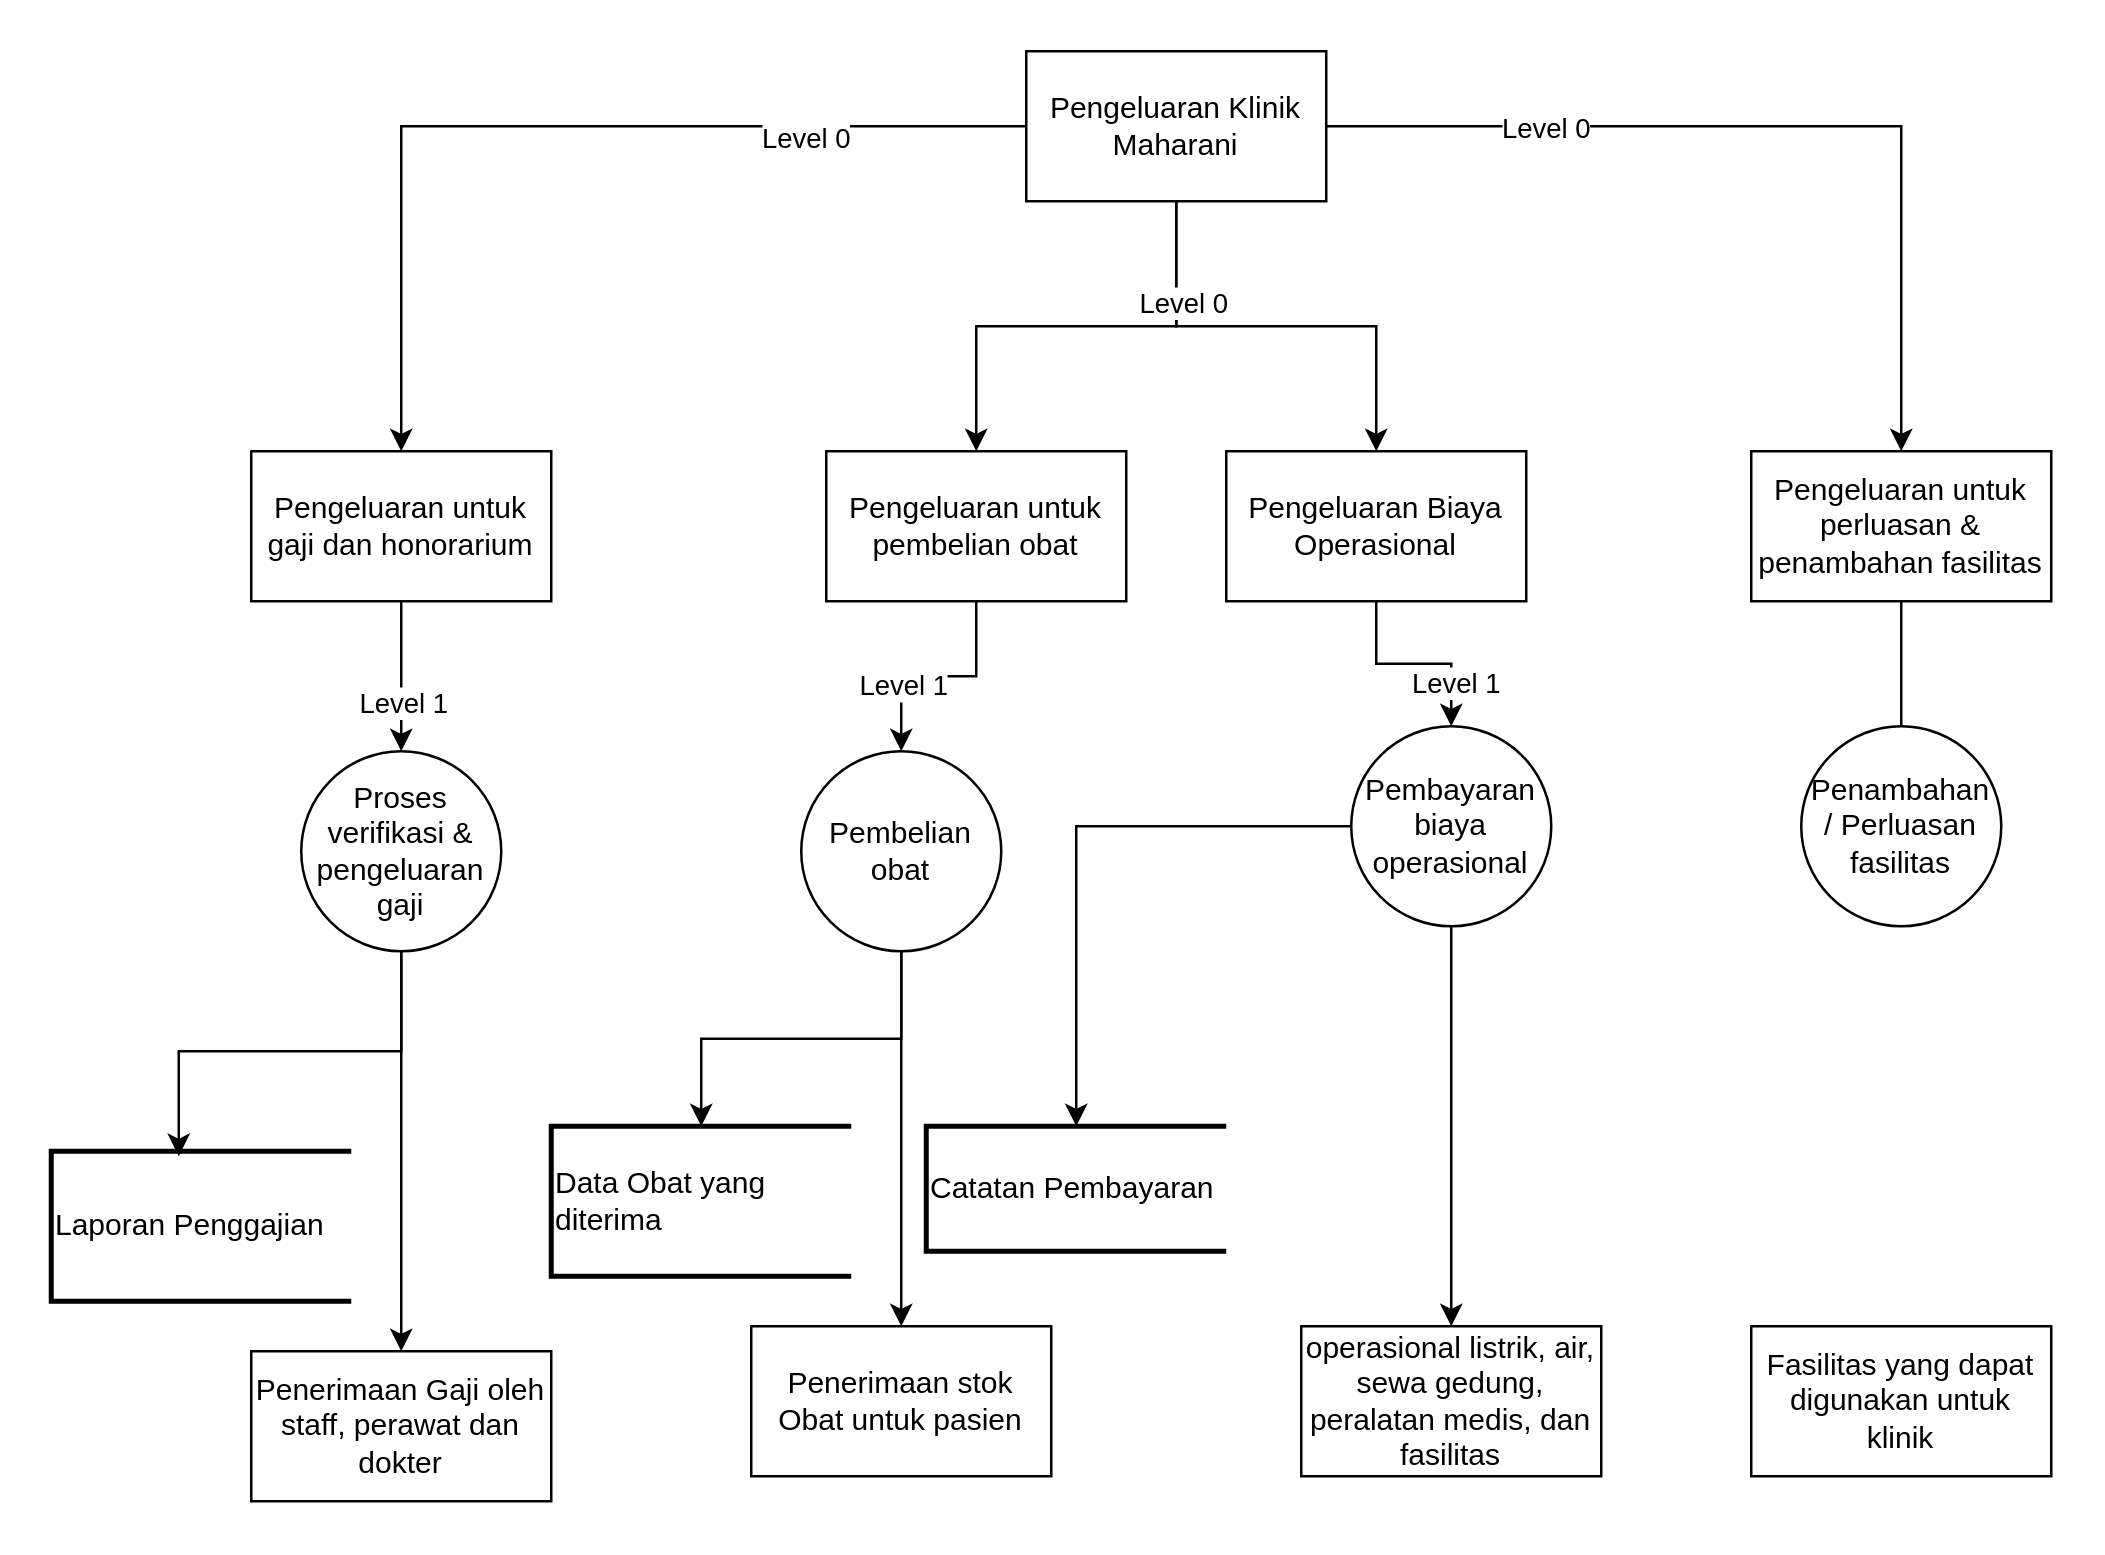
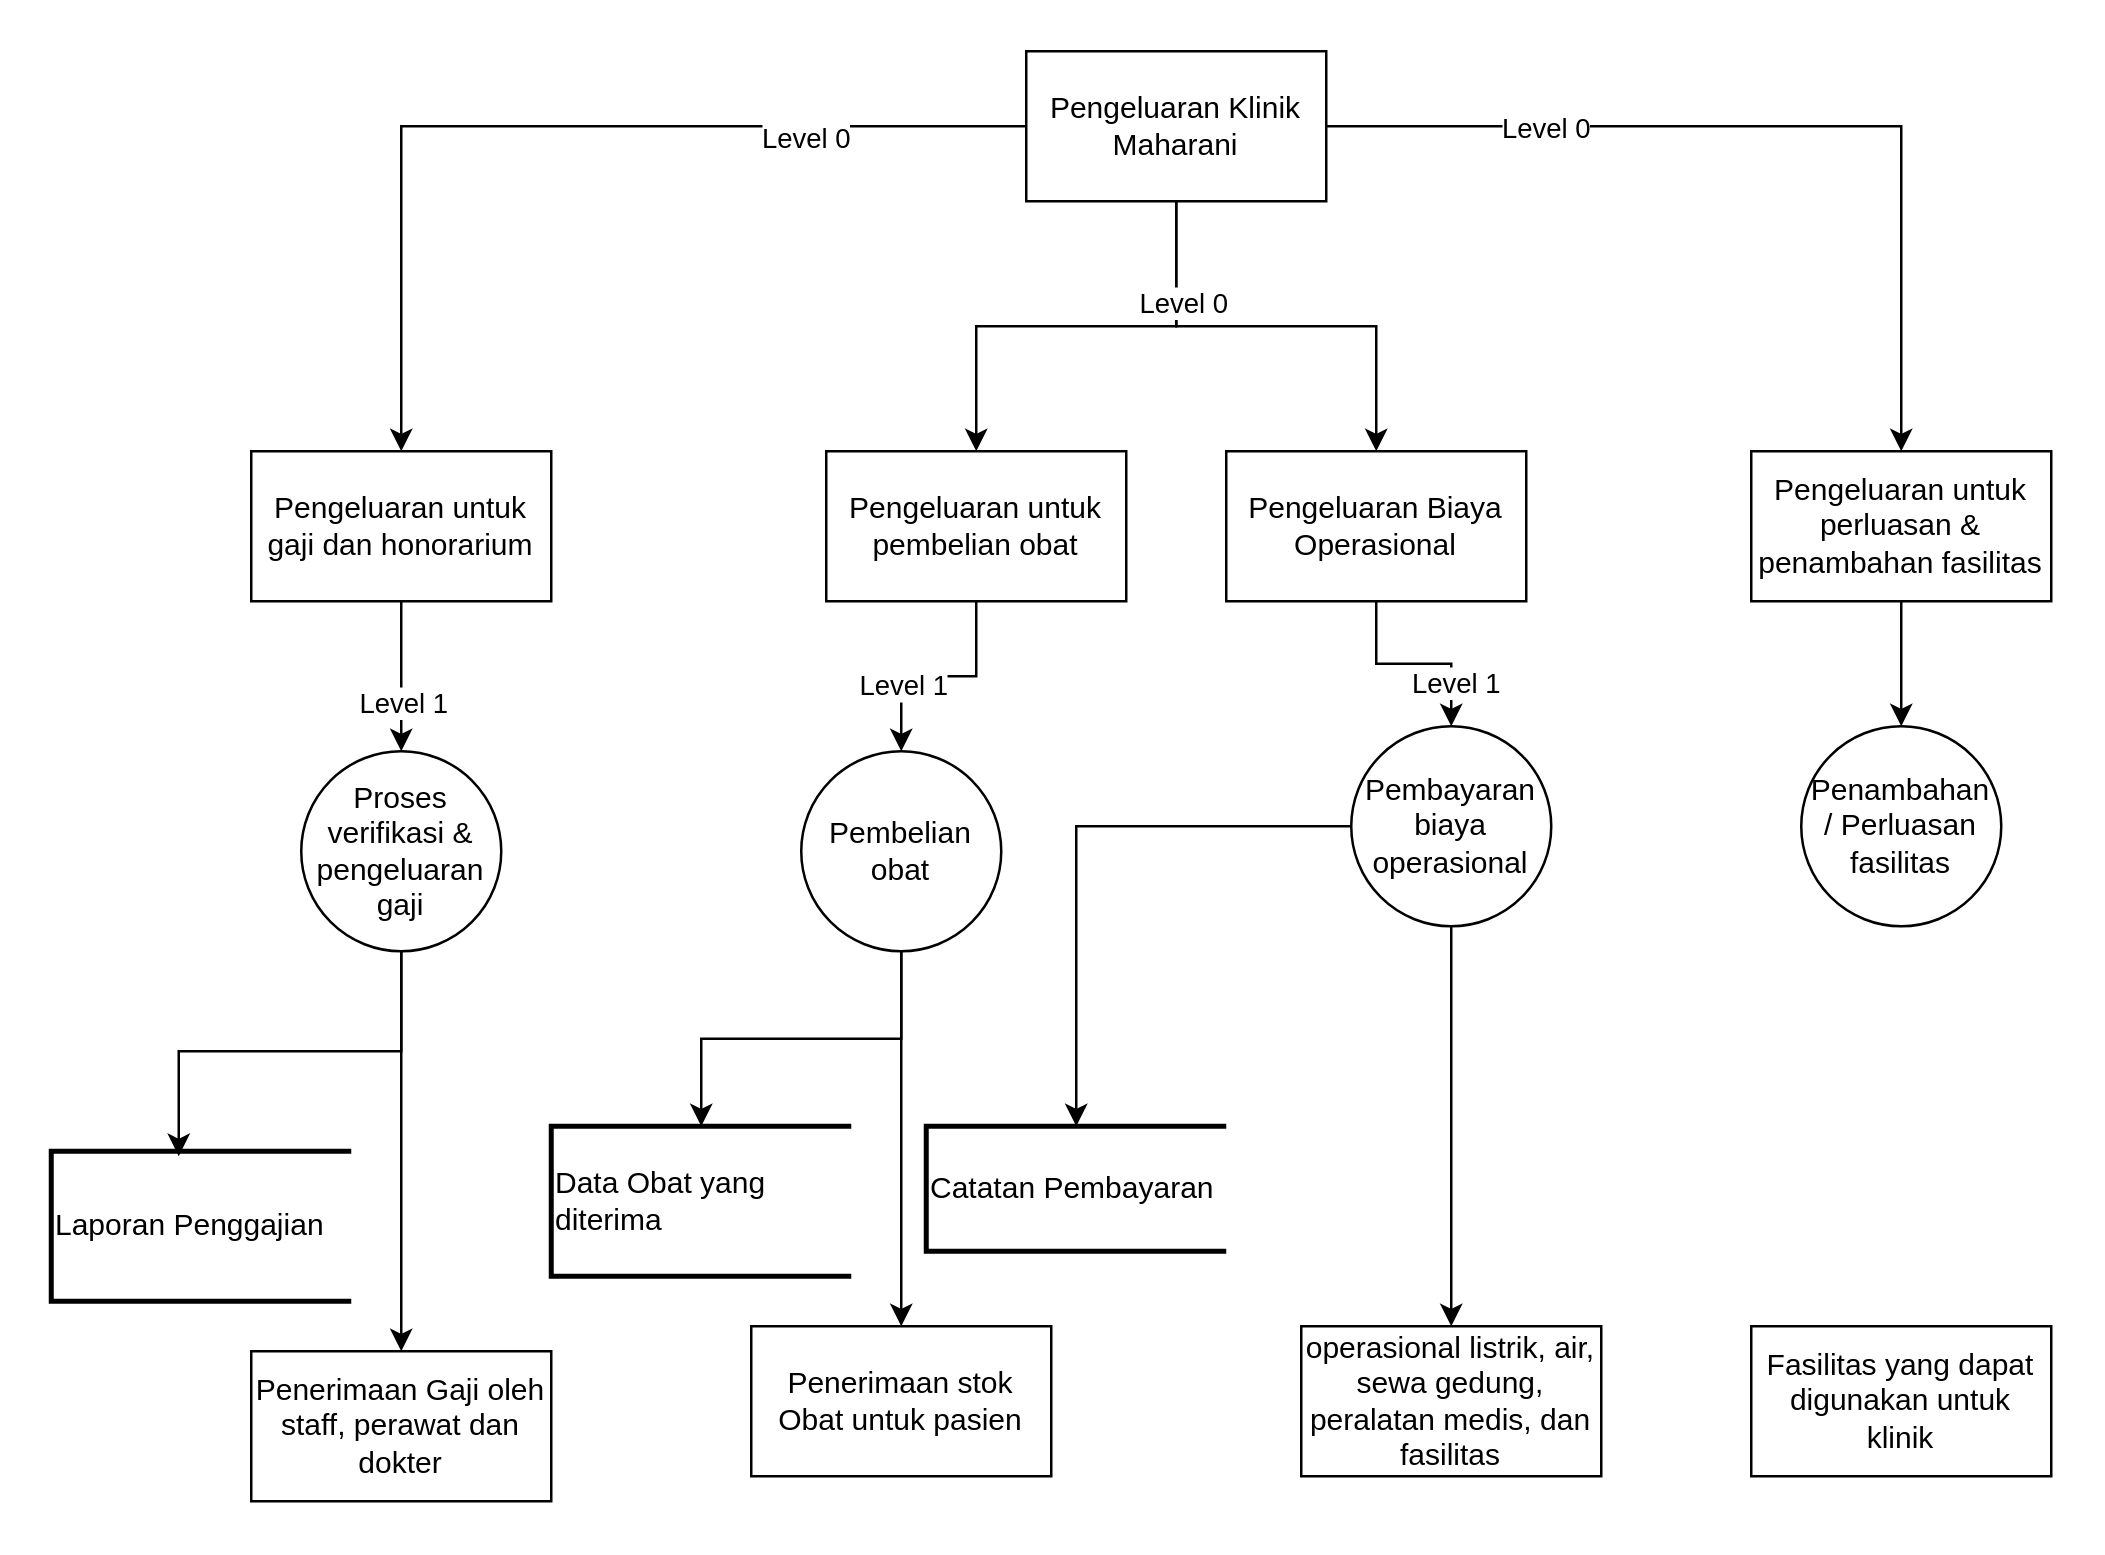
edge "Pengeluaran untuk perluasan & penambahan fasilitas" -- "Penambahan / Perluasan fasilitas": arrowhead none -> classic
